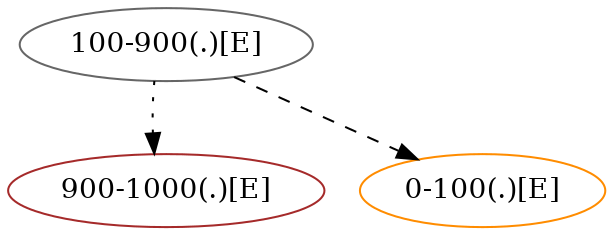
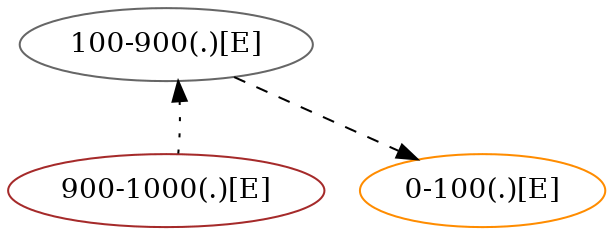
edge "100-900(.)[E]" -> "900-1000(.)[E]": reversed
